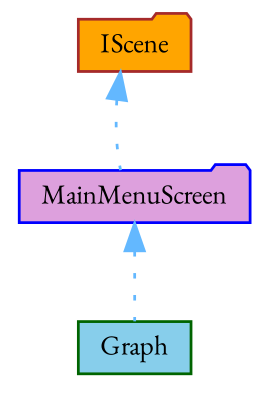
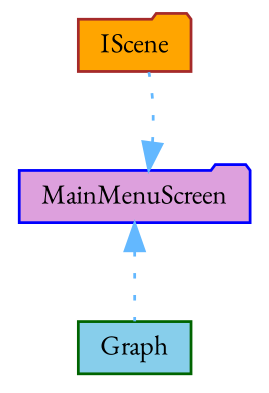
edge "MainMenuScreen" -> "IScene": reversed
